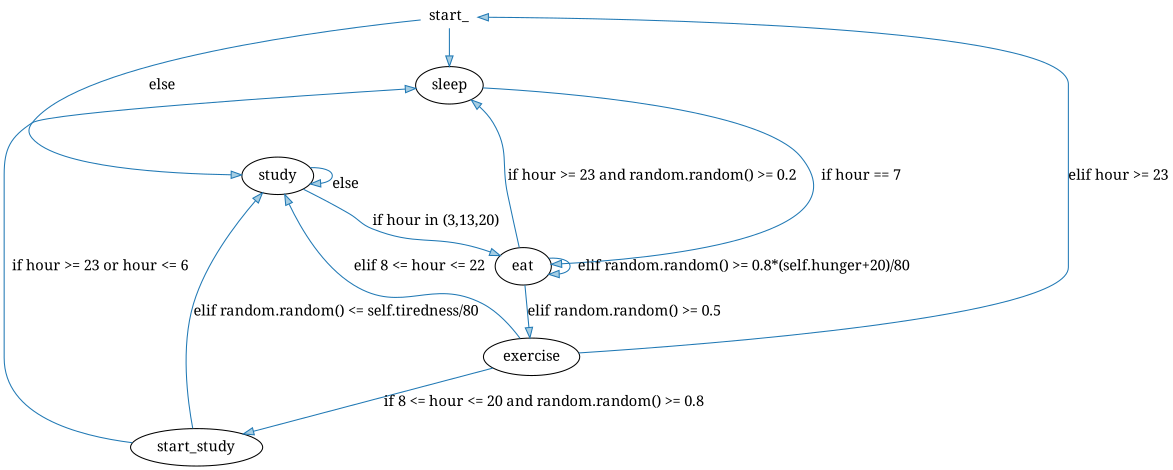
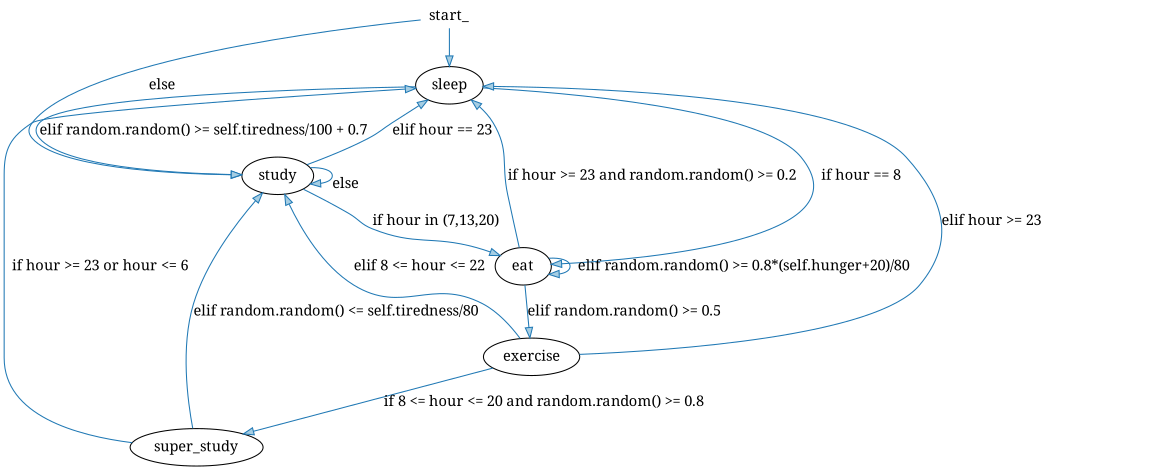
edge "sleep" -> "study": added, label "elif random.random() >= self.tiredness/100 + 0.7"
edge "exercise" -> "start_": now "exercise" -> "sleep"
edge "study" -> "sleep": added, label "elif hour == 23"
edge "sleep" -> "eat": label "  if hour == 7" -> "  if hour == 8"
edge "study" -> "eat": label "if hour in (3,13,20)" -> "if hour in (7,13,20)"
node "start_study": label "start_study" -> "super_study"
